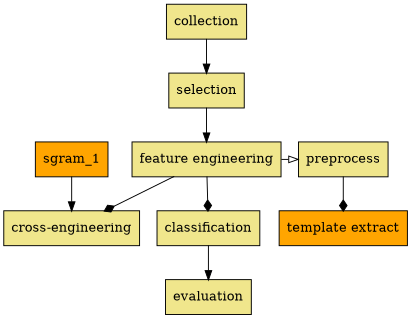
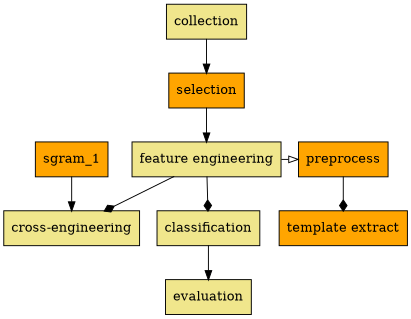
node "selection": fillcolor khaki -> orange
node "preprocess": fillcolor khaki -> orange
